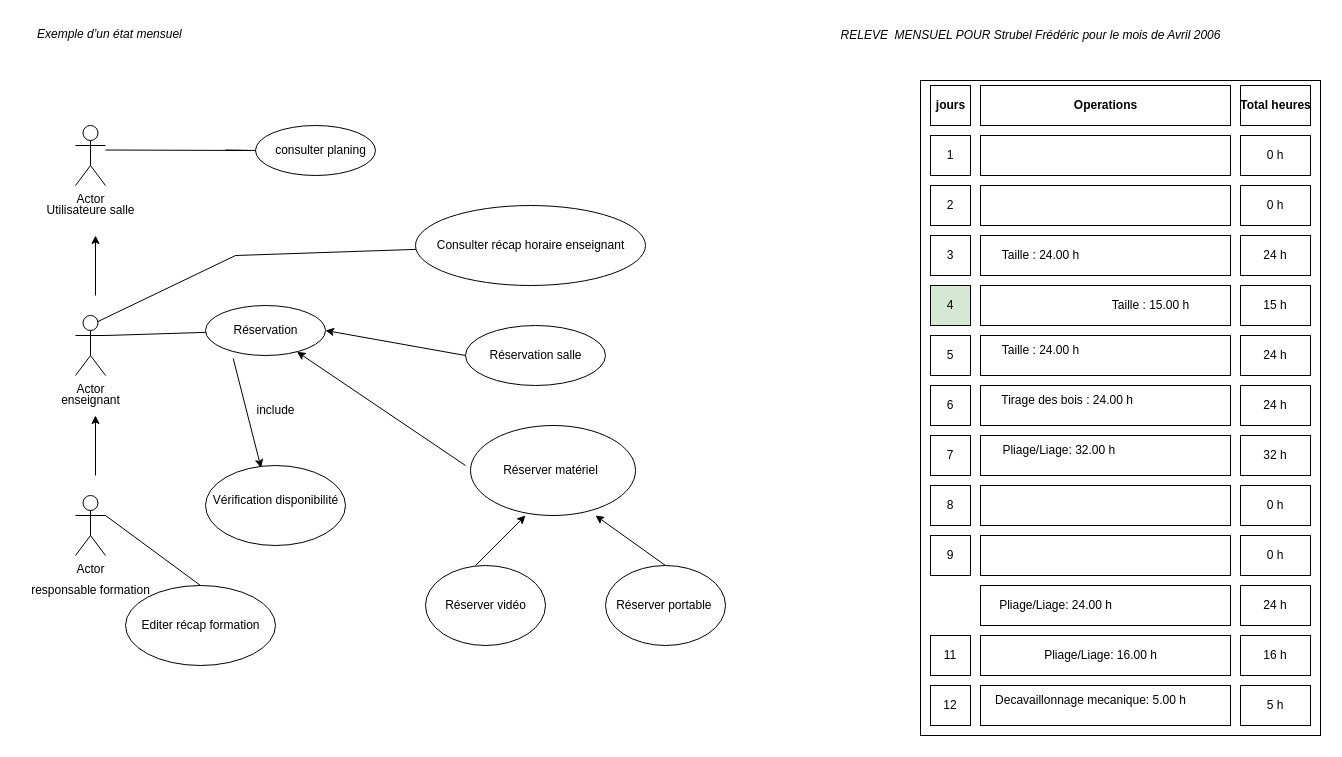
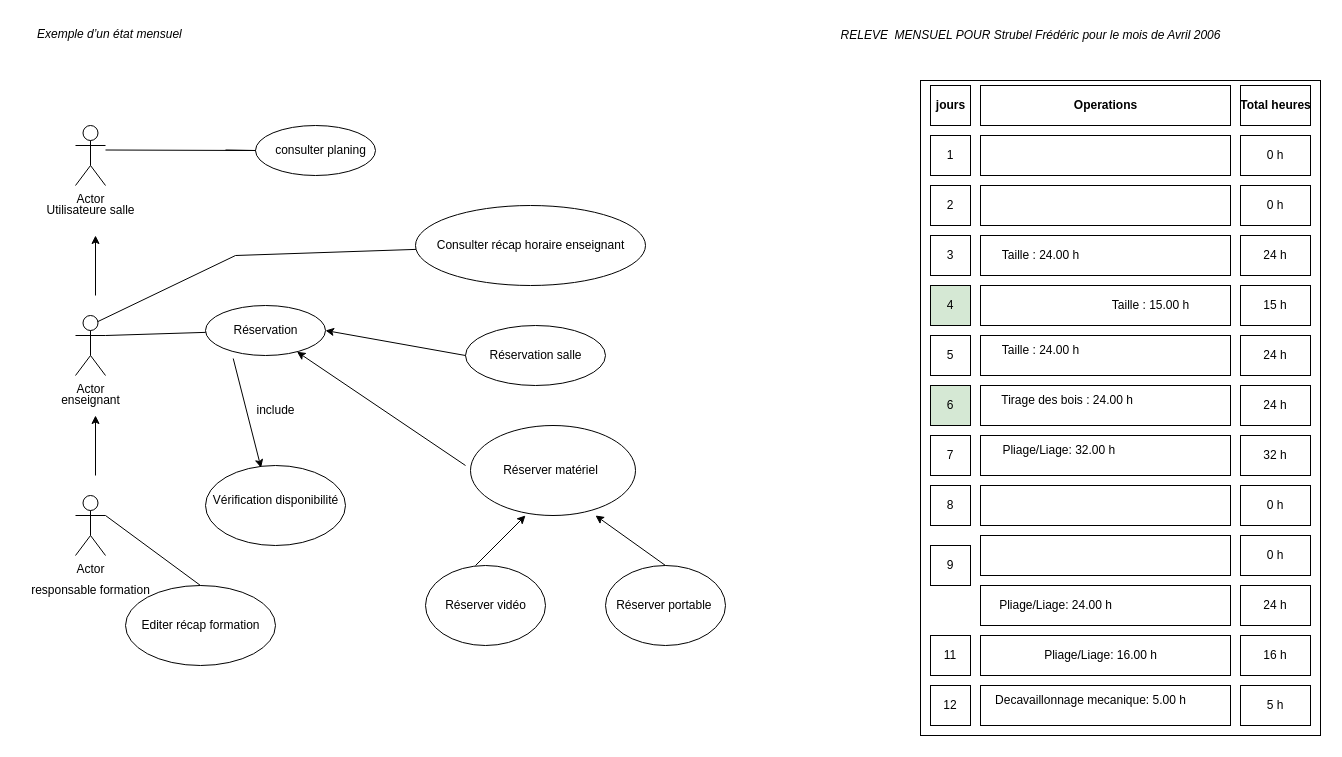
node "6": fillcolor #ffffff -> #d5e8d4
node "9": moved (951, 556) -> (951, 566)
